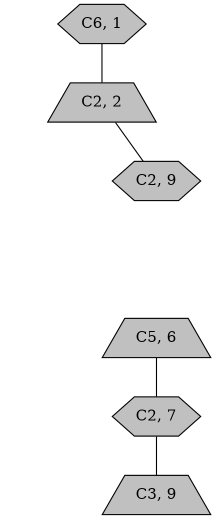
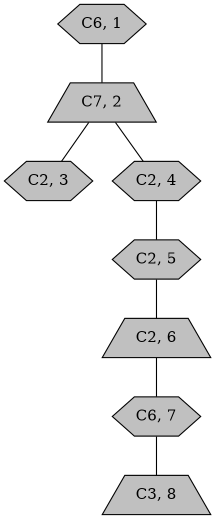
node "C2, 2": label "C2, 2" -> "C7, 2"
node "C2, 3": added
node "C2, 9": label "C2, 9" -> "C2, 4"
node "C2, 5": added
node "C5, 6": label "C5, 6" -> "C2, 6"
node "C2, 7": label "C2, 7" -> "C6, 7"
node "C3, 9": label "C3, 9" -> "C3, 8"
